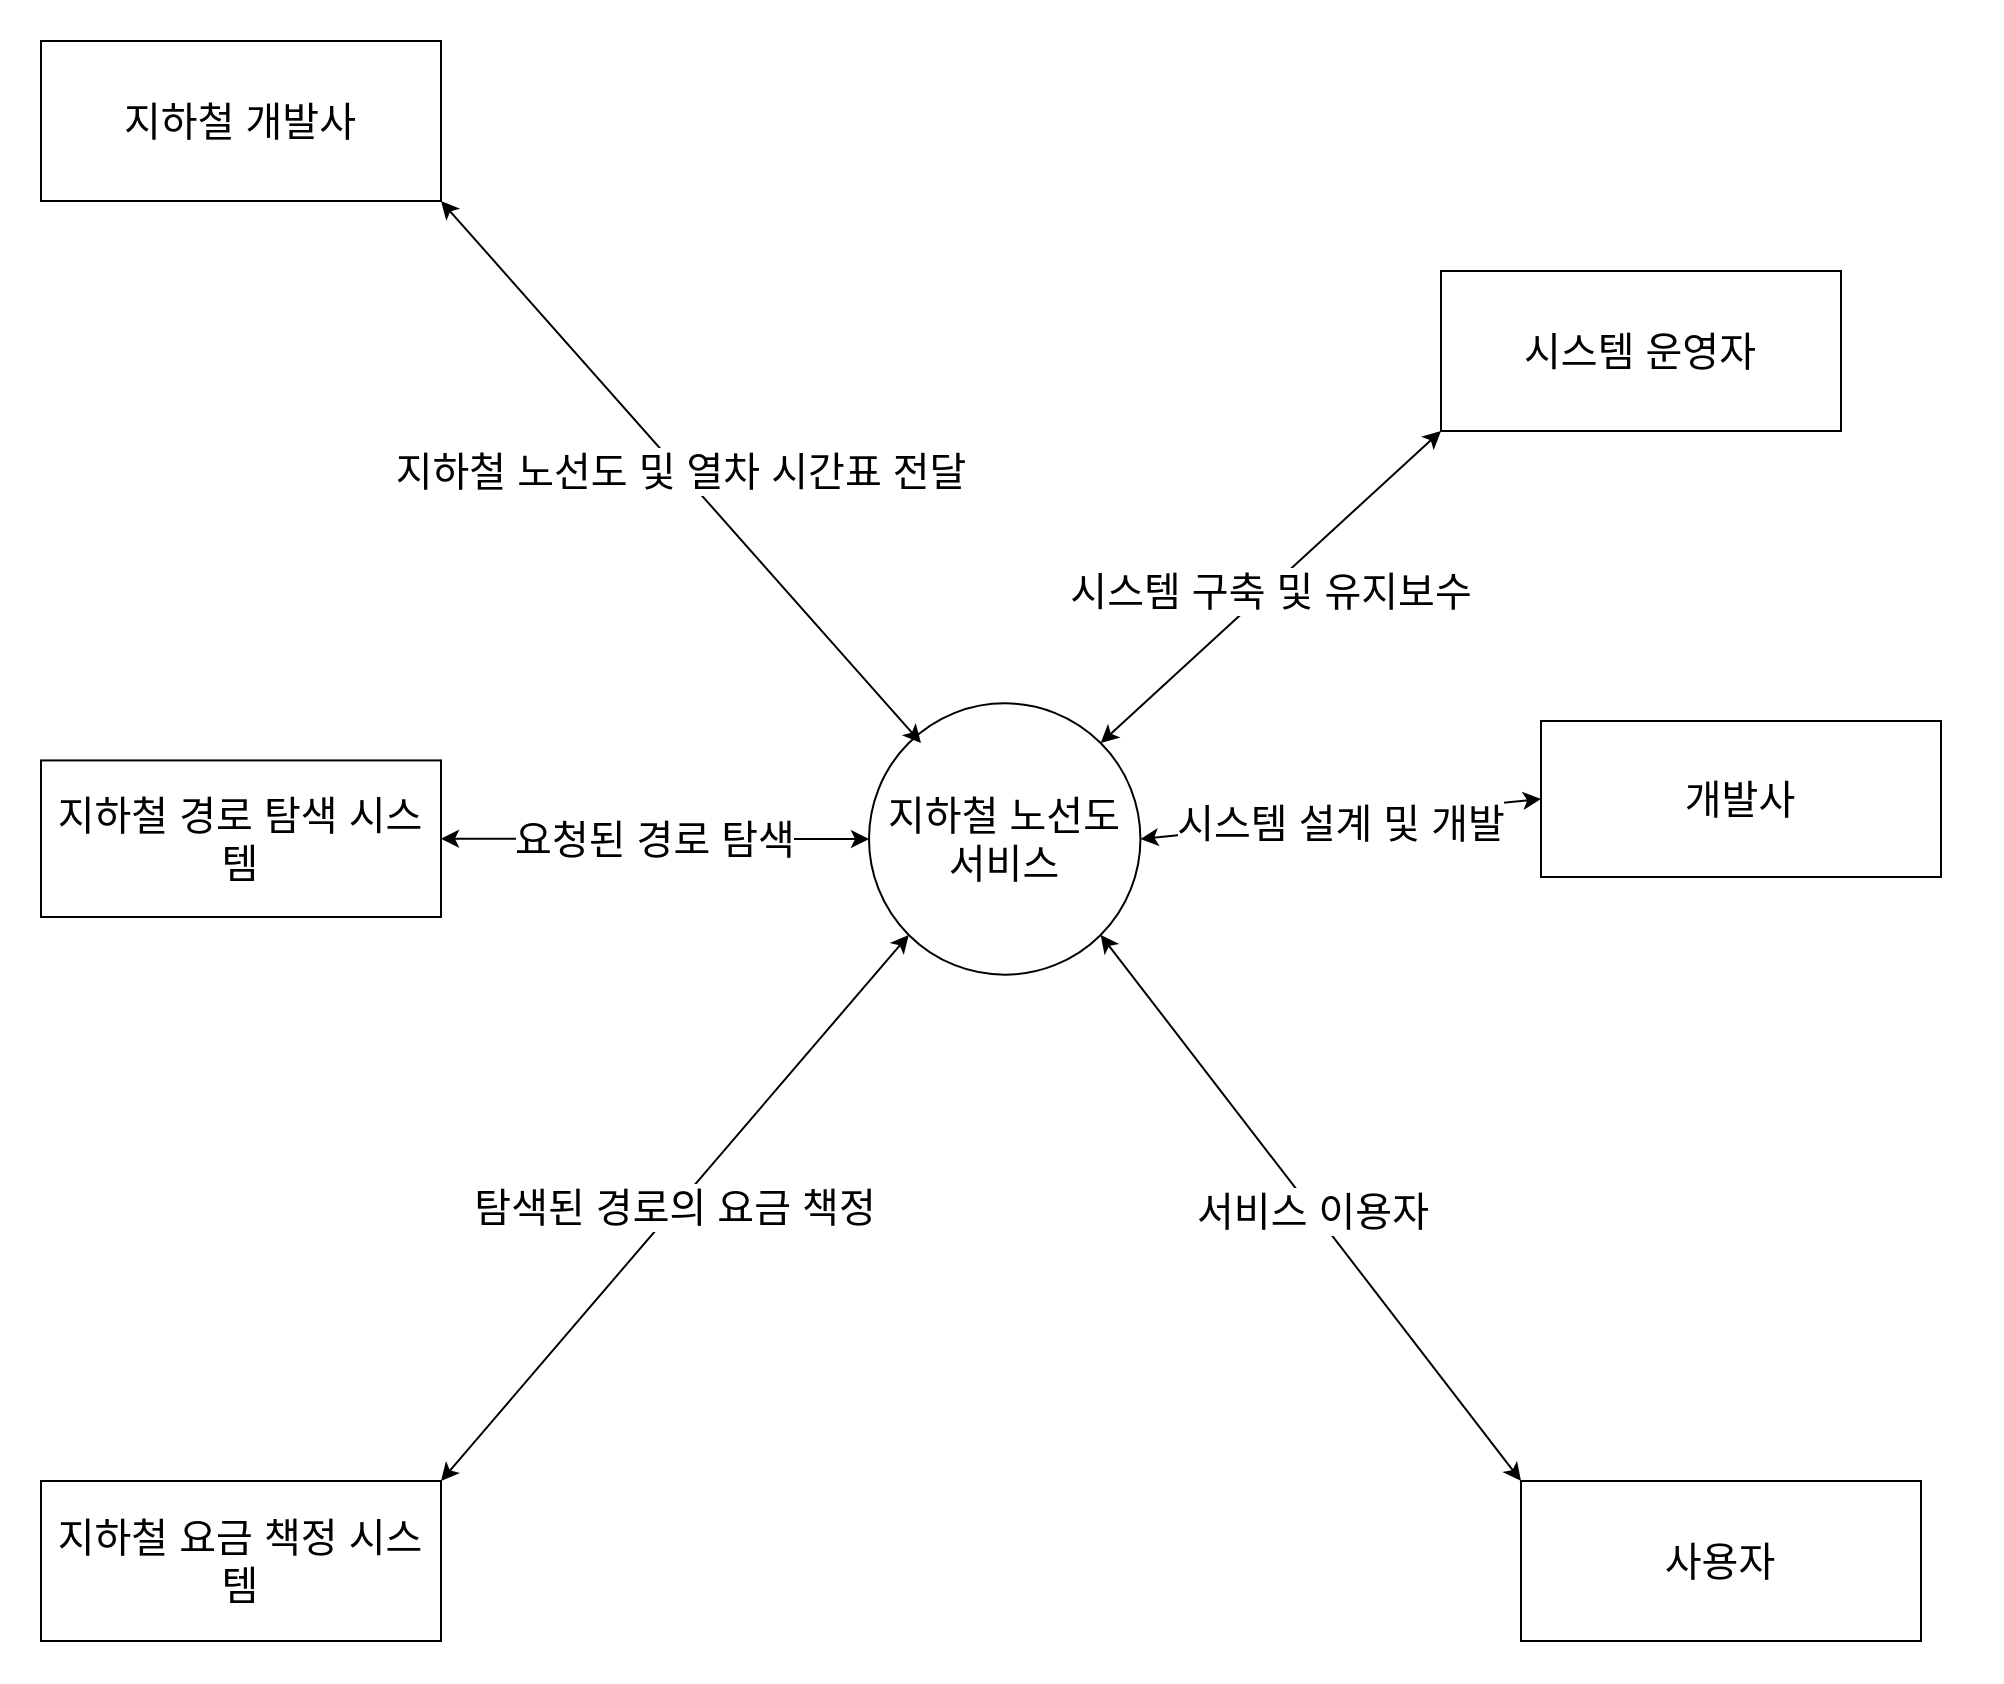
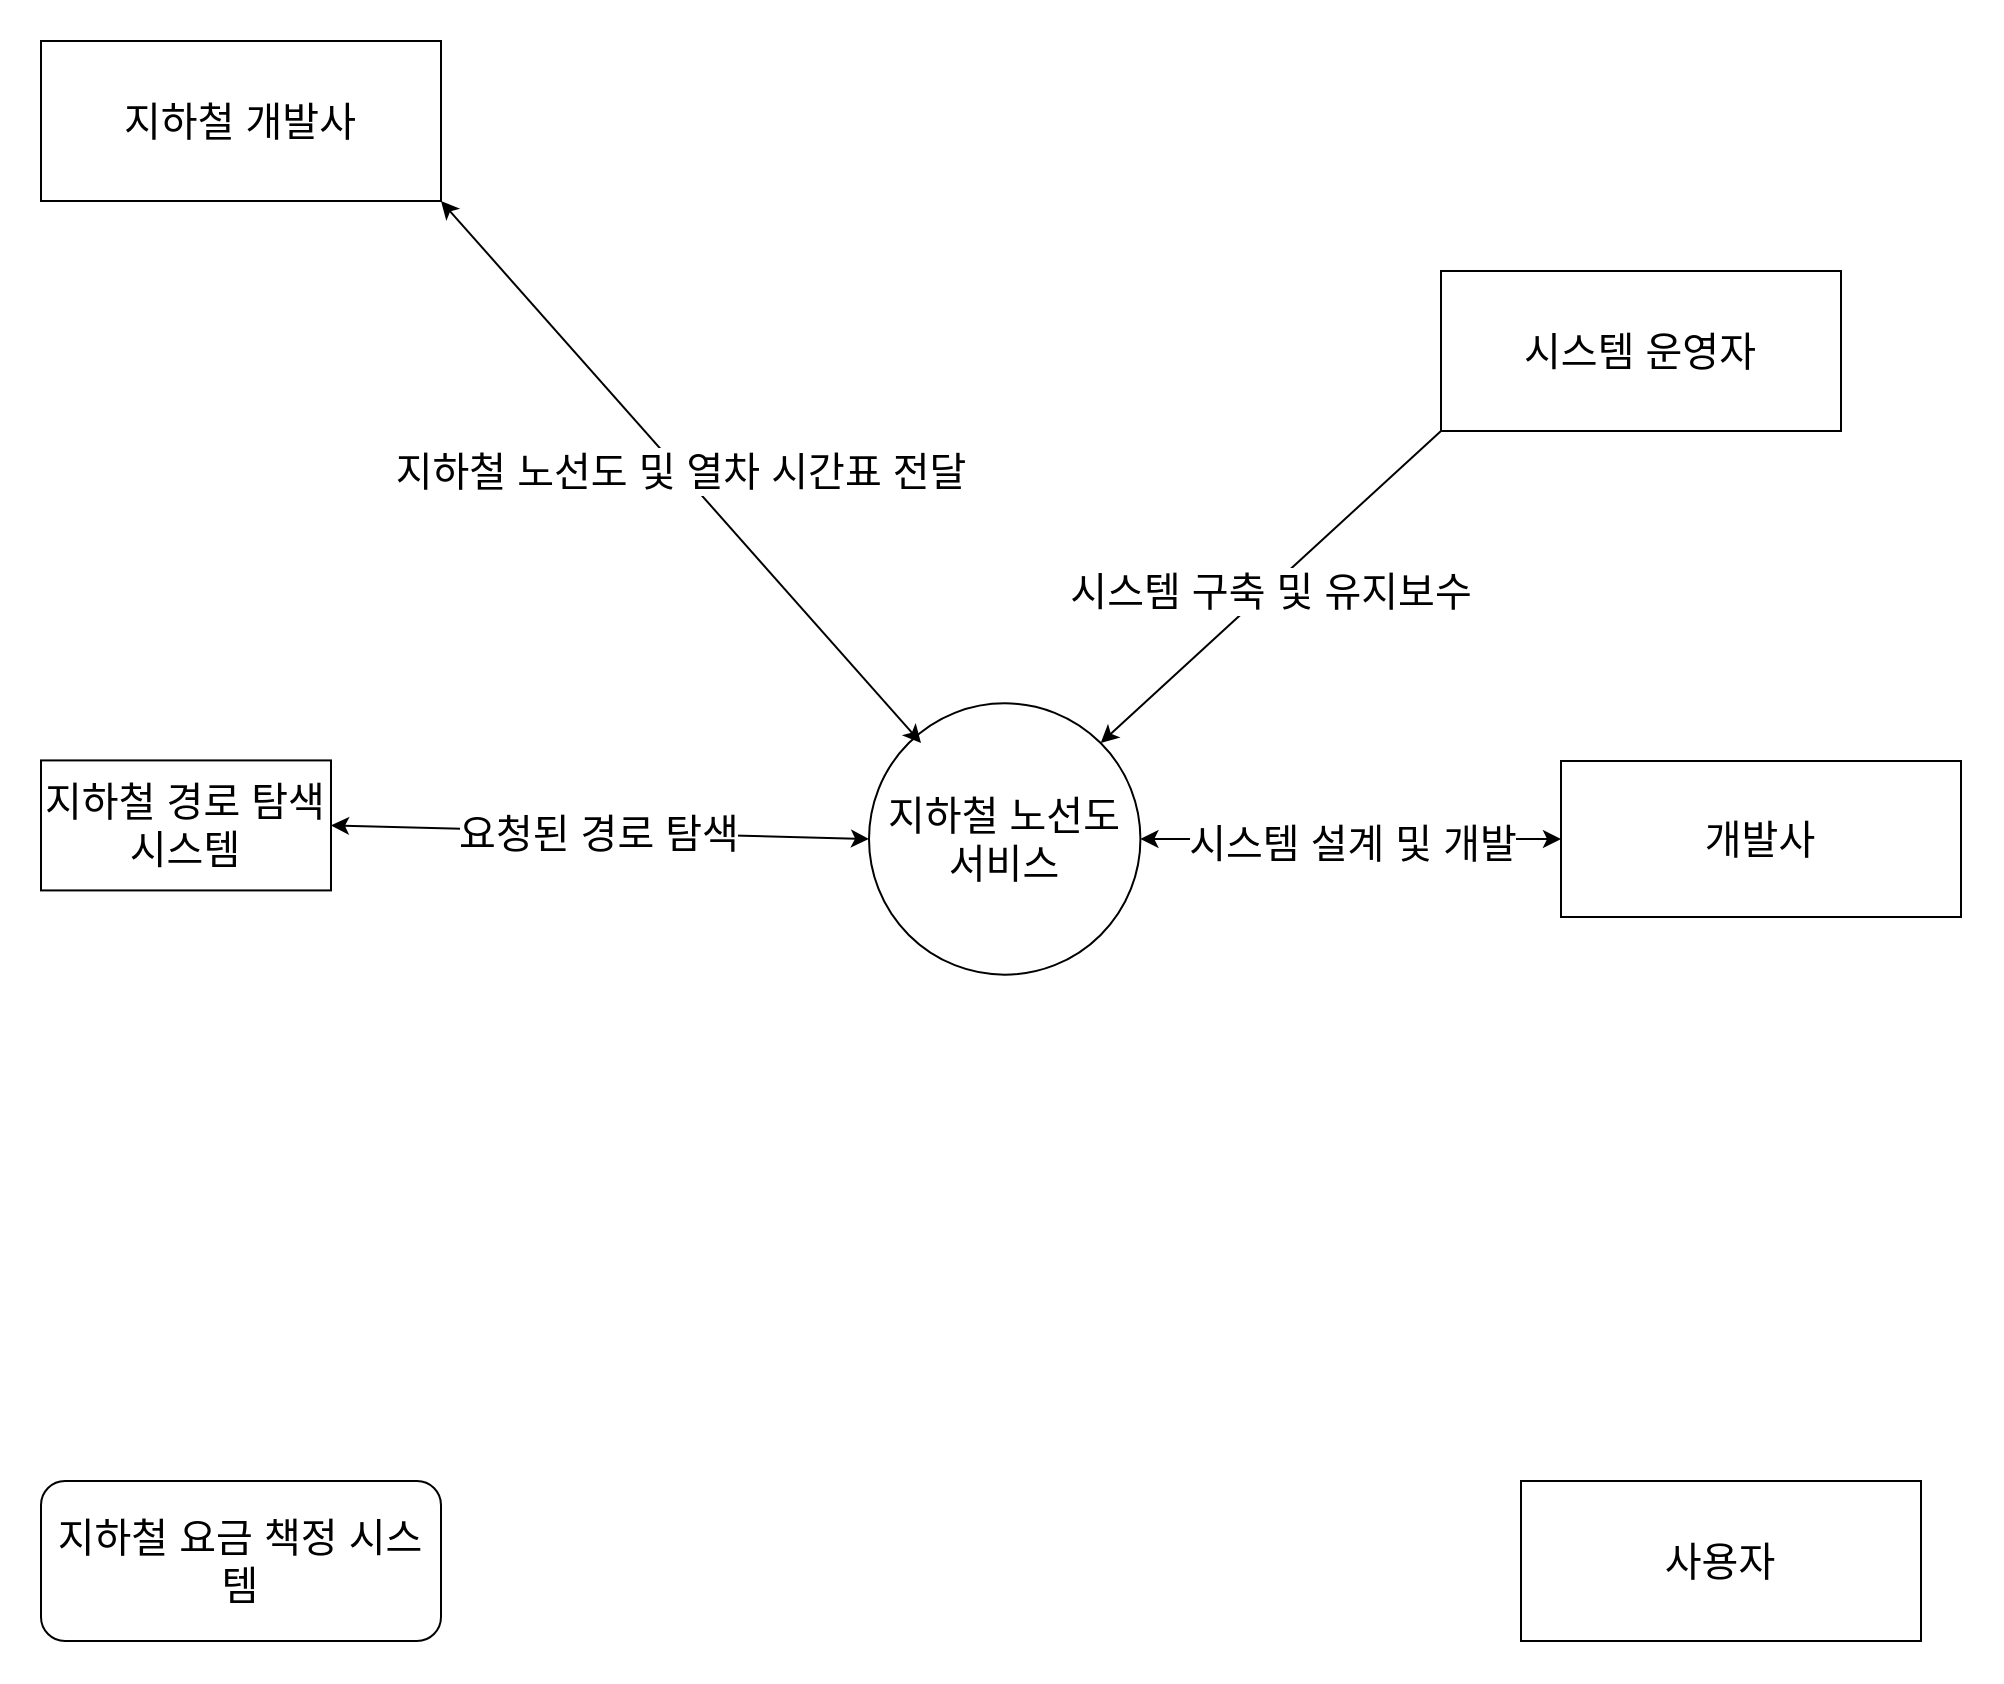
edge "시스템 운영자" -- "지하철 노선도 서비스": arrowhead classic -> none
node "개발사": moved (1741, 799) -> (1761, 839)
node "지하철 경로 탐색 시스템": size 400x157 -> 290x130
edge "지하철 노선도 서비스" -- "사용자": removed, label "서비스 이용자"
edge "지하철 노선도 서비스" -- "지하철 요금 책정 시스템": removed, label "탐색된 경로의 요금 책정"
node "지하철 요금 책정 시스템": shape rectangle -> rounded rectangle
